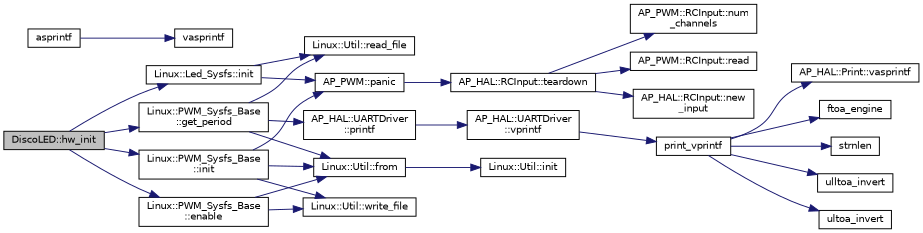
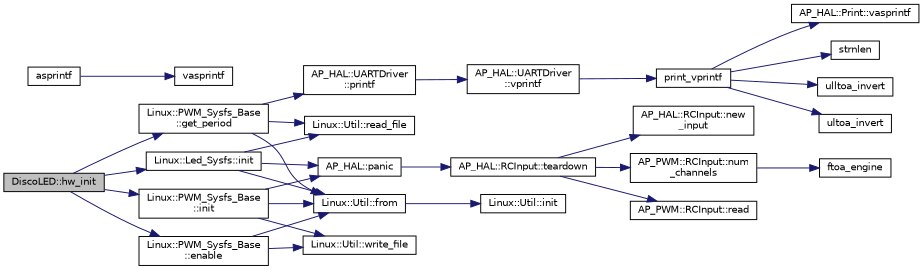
node "AP_PWM::panic": label "AP_PWM::panic" -> "AP_HAL::panic"
edge "print_vprintf" -> "ftoa_engine": now "AP_PWM::RCInput::num _channels" -> "ftoa_engine"
edge "Linux::Led_Sysfs::init" -> "Linux::Util::from": added
